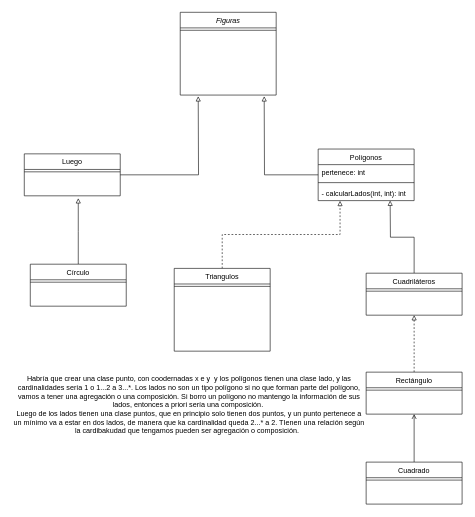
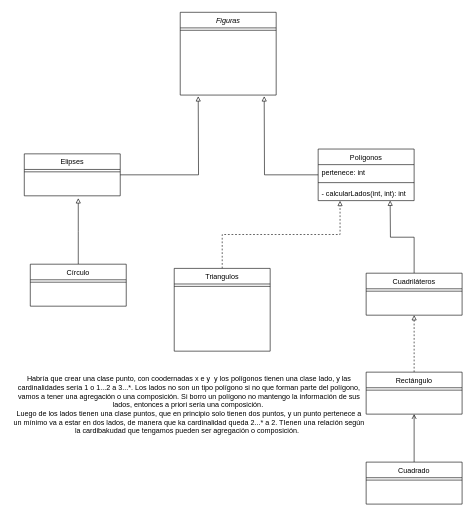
node "Luego": label "Luego" -> "Elipses"
